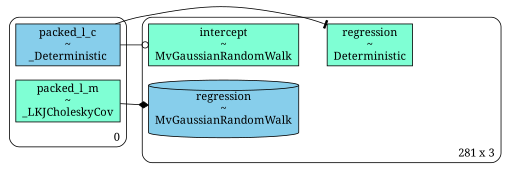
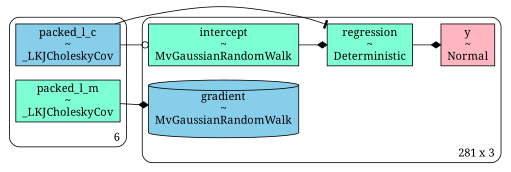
node "packed_l_c ~ _Deterministic": label "packed_l_c ~ _Deterministic" -> "packed_l_c ~ _LKJCholeskyCov"
edge "intercept ~ MvGaussianRandomWalk" -> "regression ~ Deterministic": added
node "y ~ Normal": added
node "regression ~ MvGaussianRandomWalk": label "regression ~ MvGaussianRandomWalk" -> "gradient ~ MvGaussianRandomWalk"
cluster "0": label "0" -> "6"
